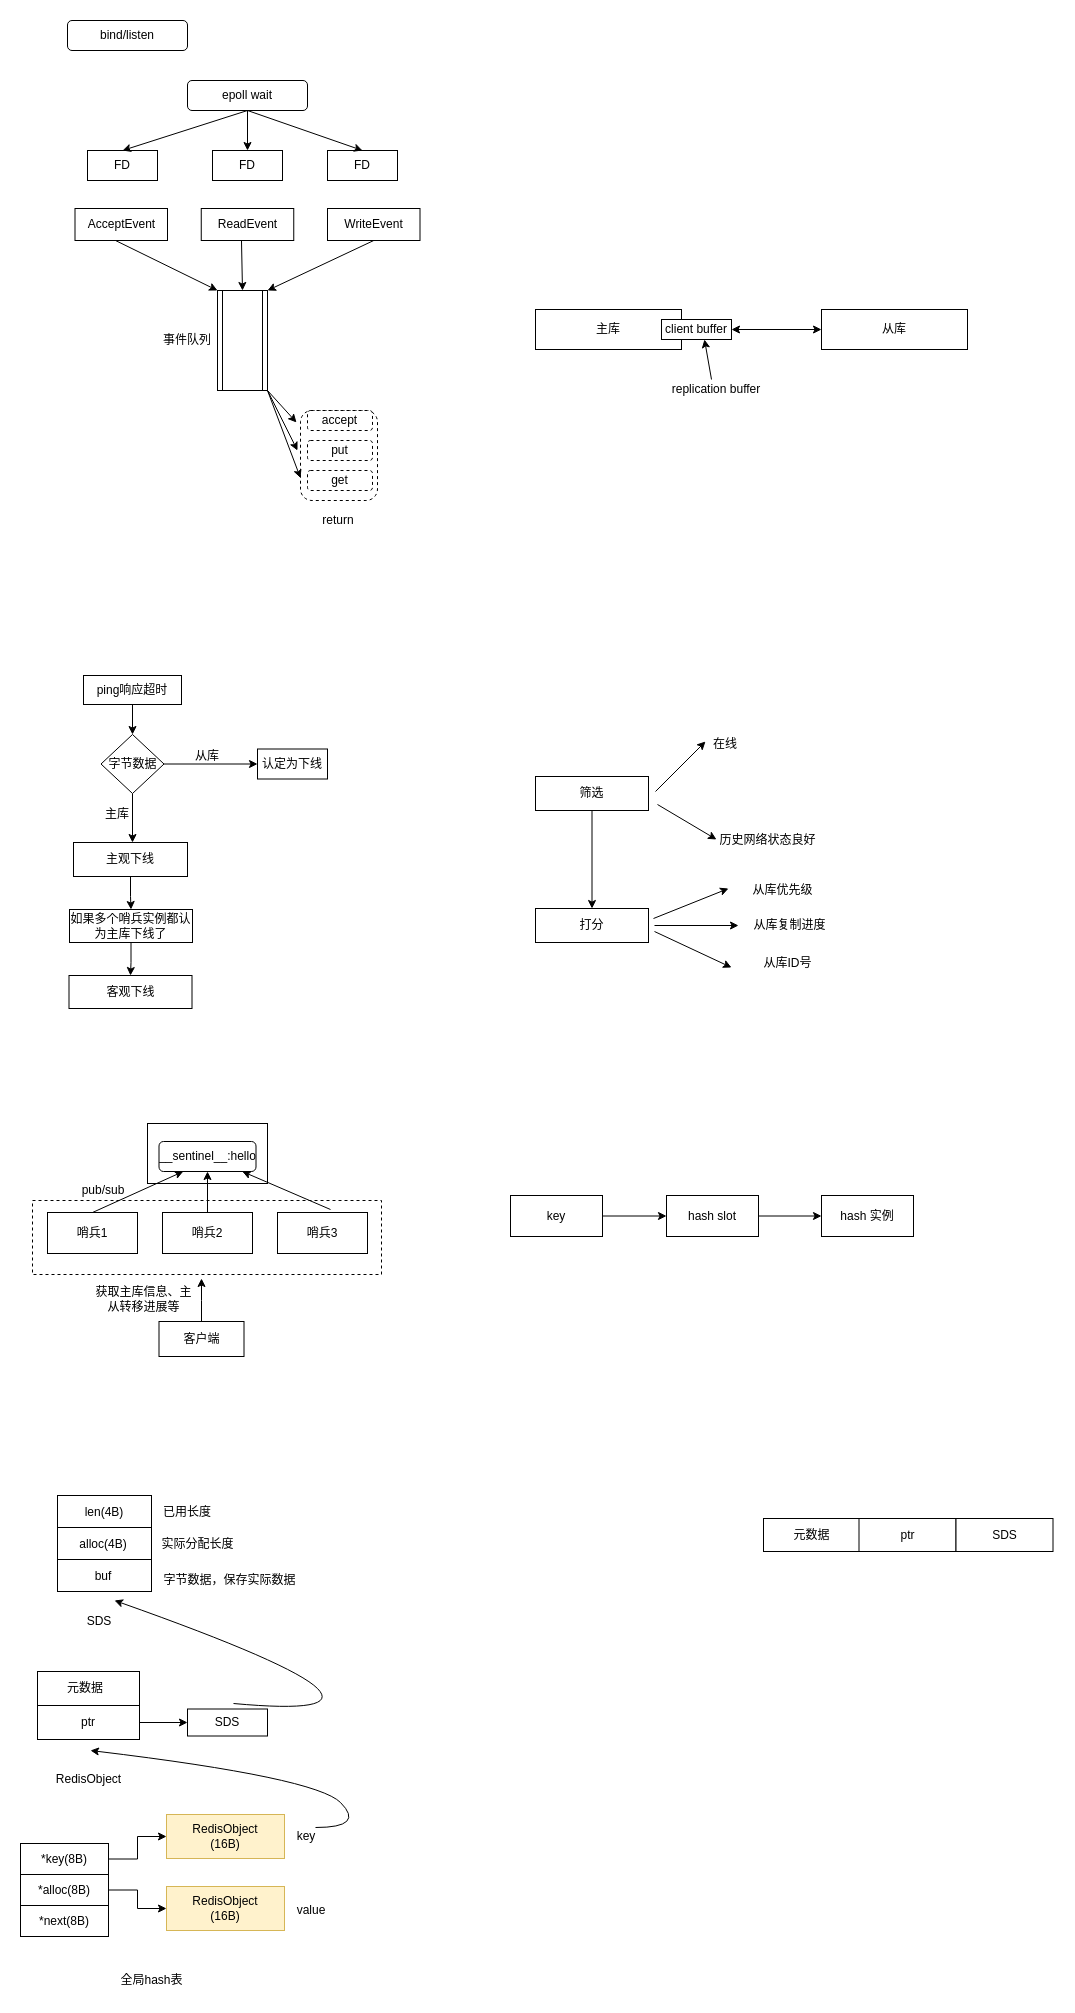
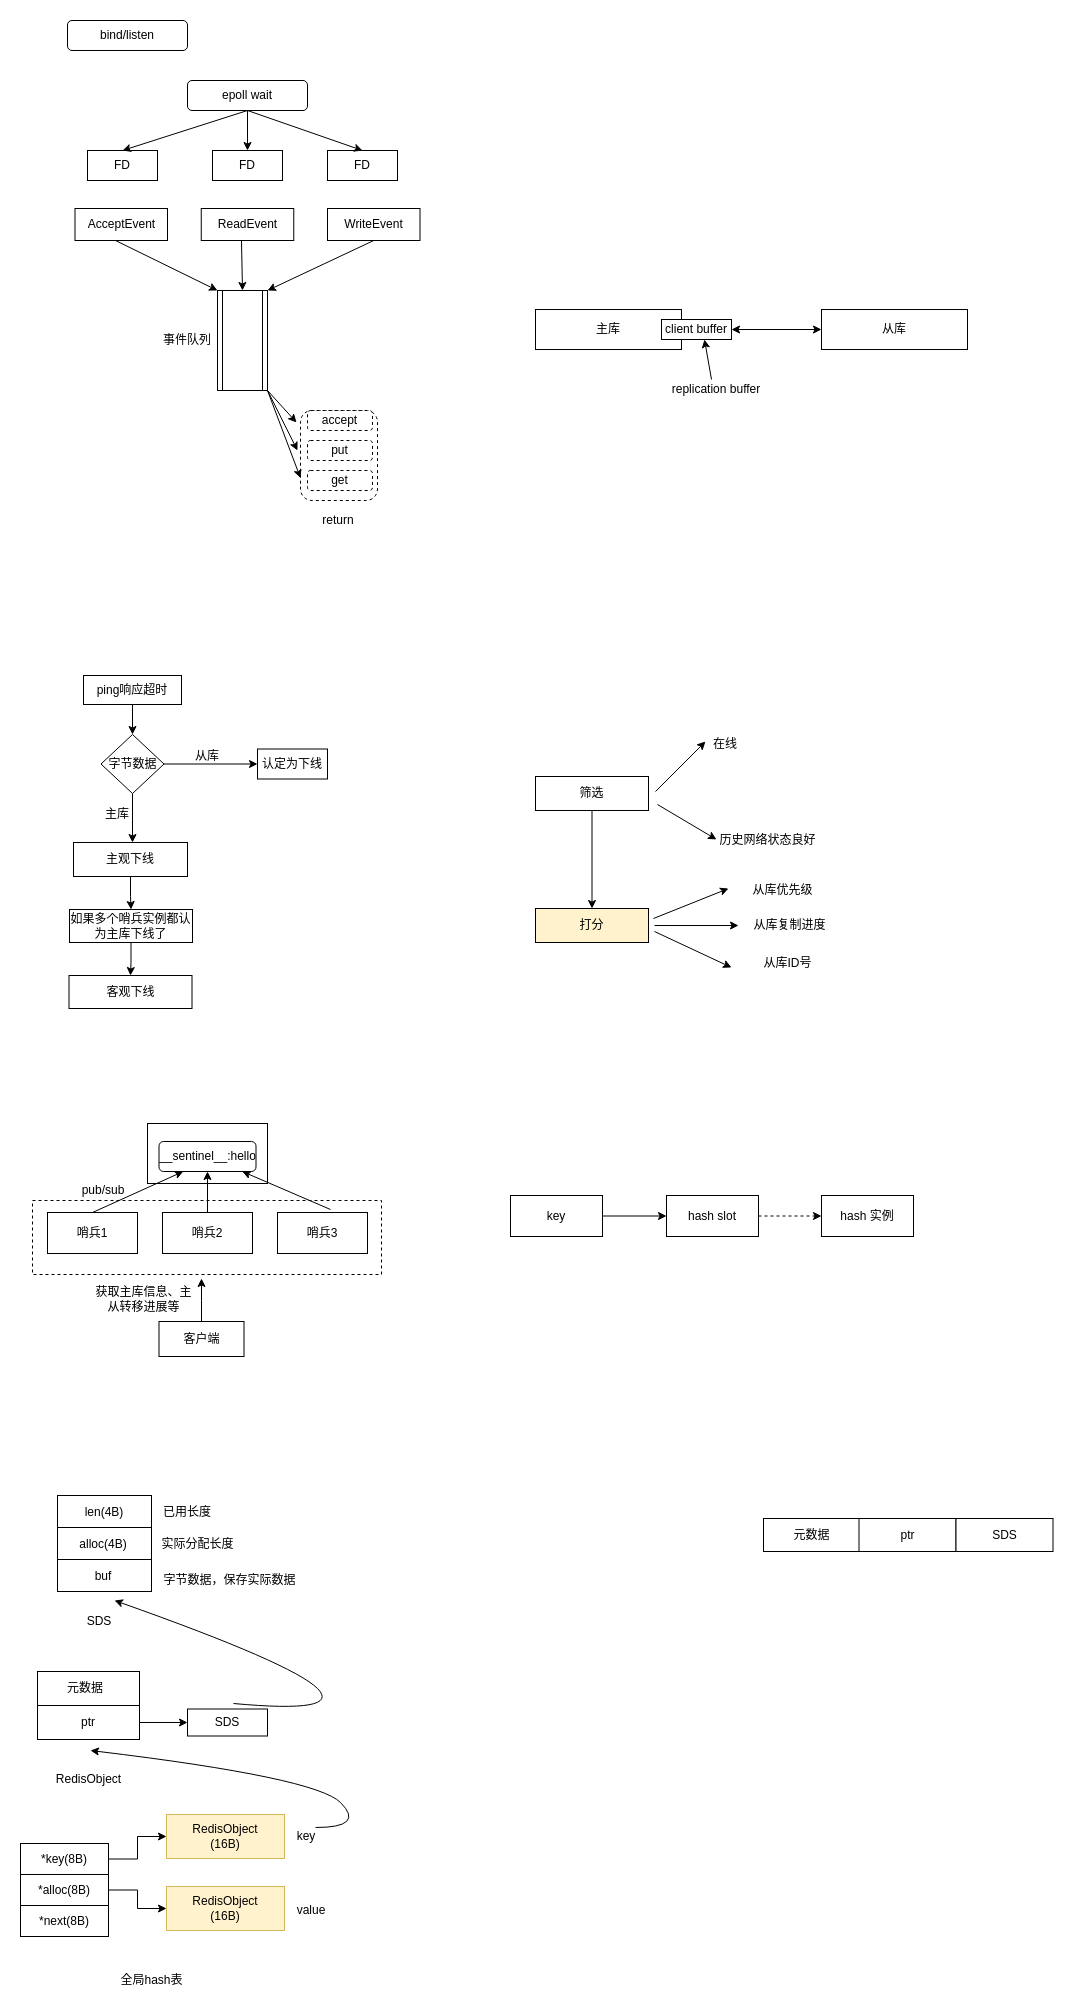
node "打分": fillcolor #ffffff -> #fff2cc
edge "hash slot" -> "hash 实例": style solid -> dashed
